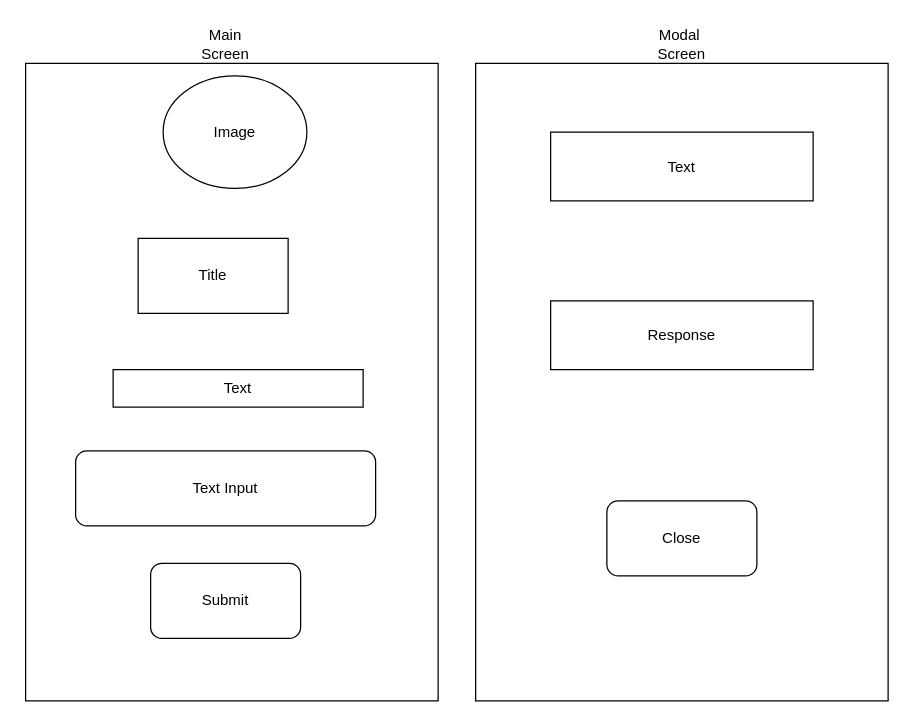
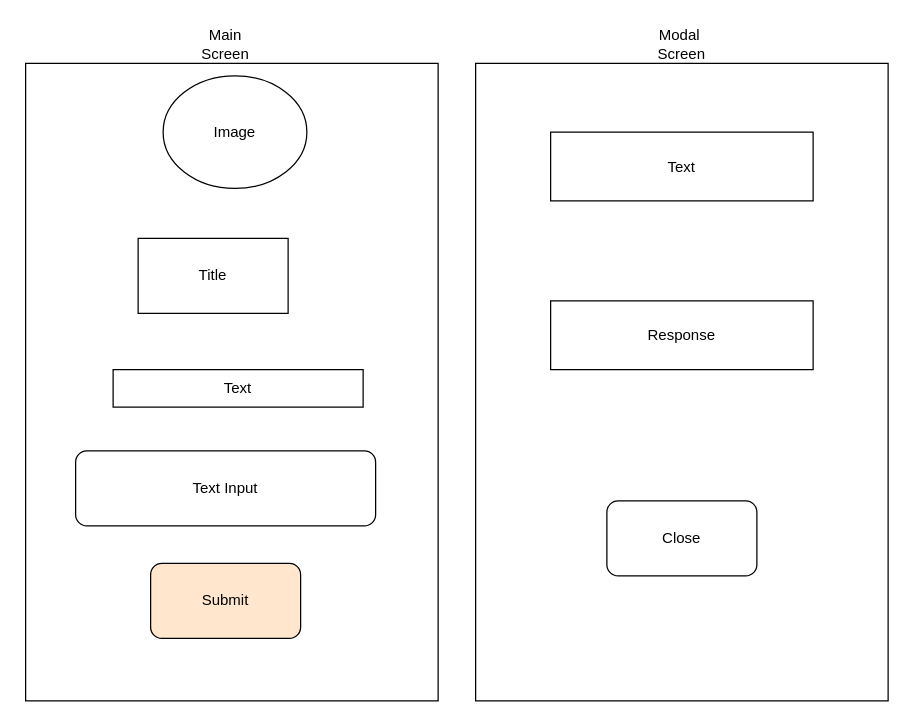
node "Submit": fillcolor #ffffff -> #ffe6cc
